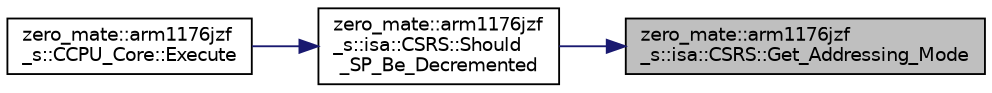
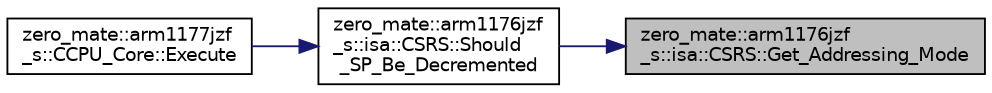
node "zero_mate::arm1176jzf _s::CCPU_Core::Execute": label "zero_mate::arm1176jzf _s::CCPU_Core::Execute" -> "zero_mate::arm1177jzf _s::CCPU_Core::Execute"
